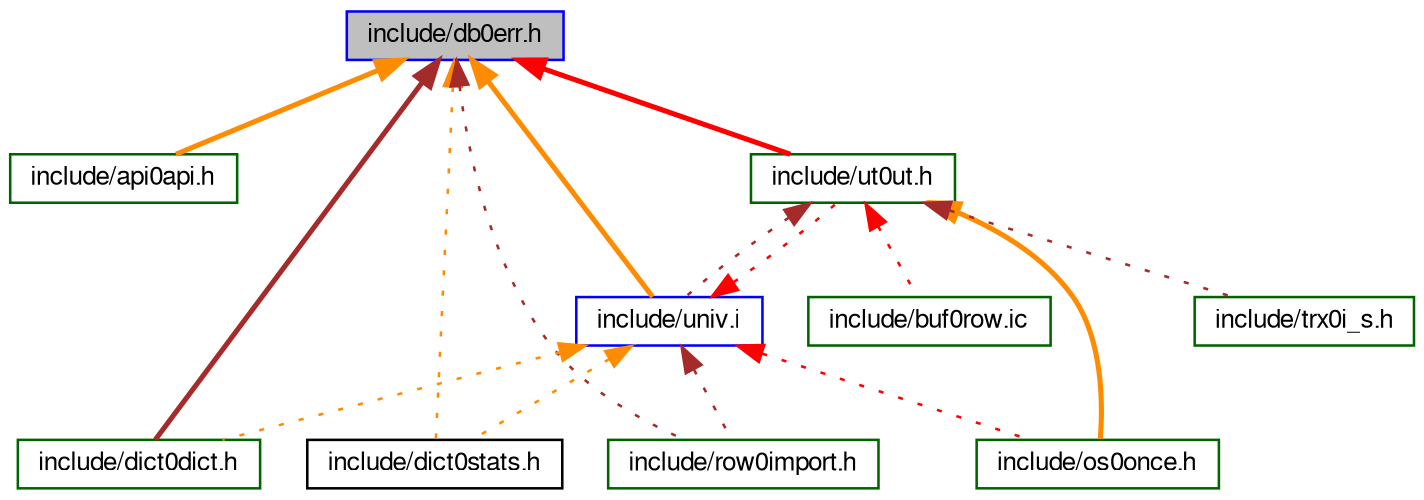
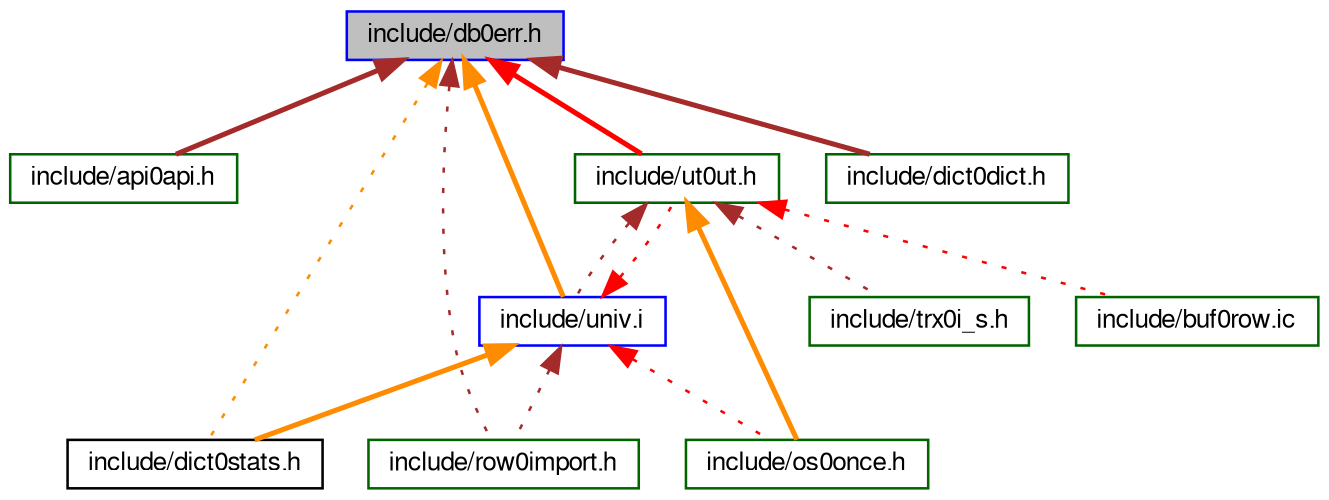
edge "include/api0api.h" -> "include/db0err.h": color darkorange -> brown
edge "include/dict0dict.h" -> "include/univ.i": removed
edge "include/dict0stats.h" -> "include/univ.i": style dotted -> bold
